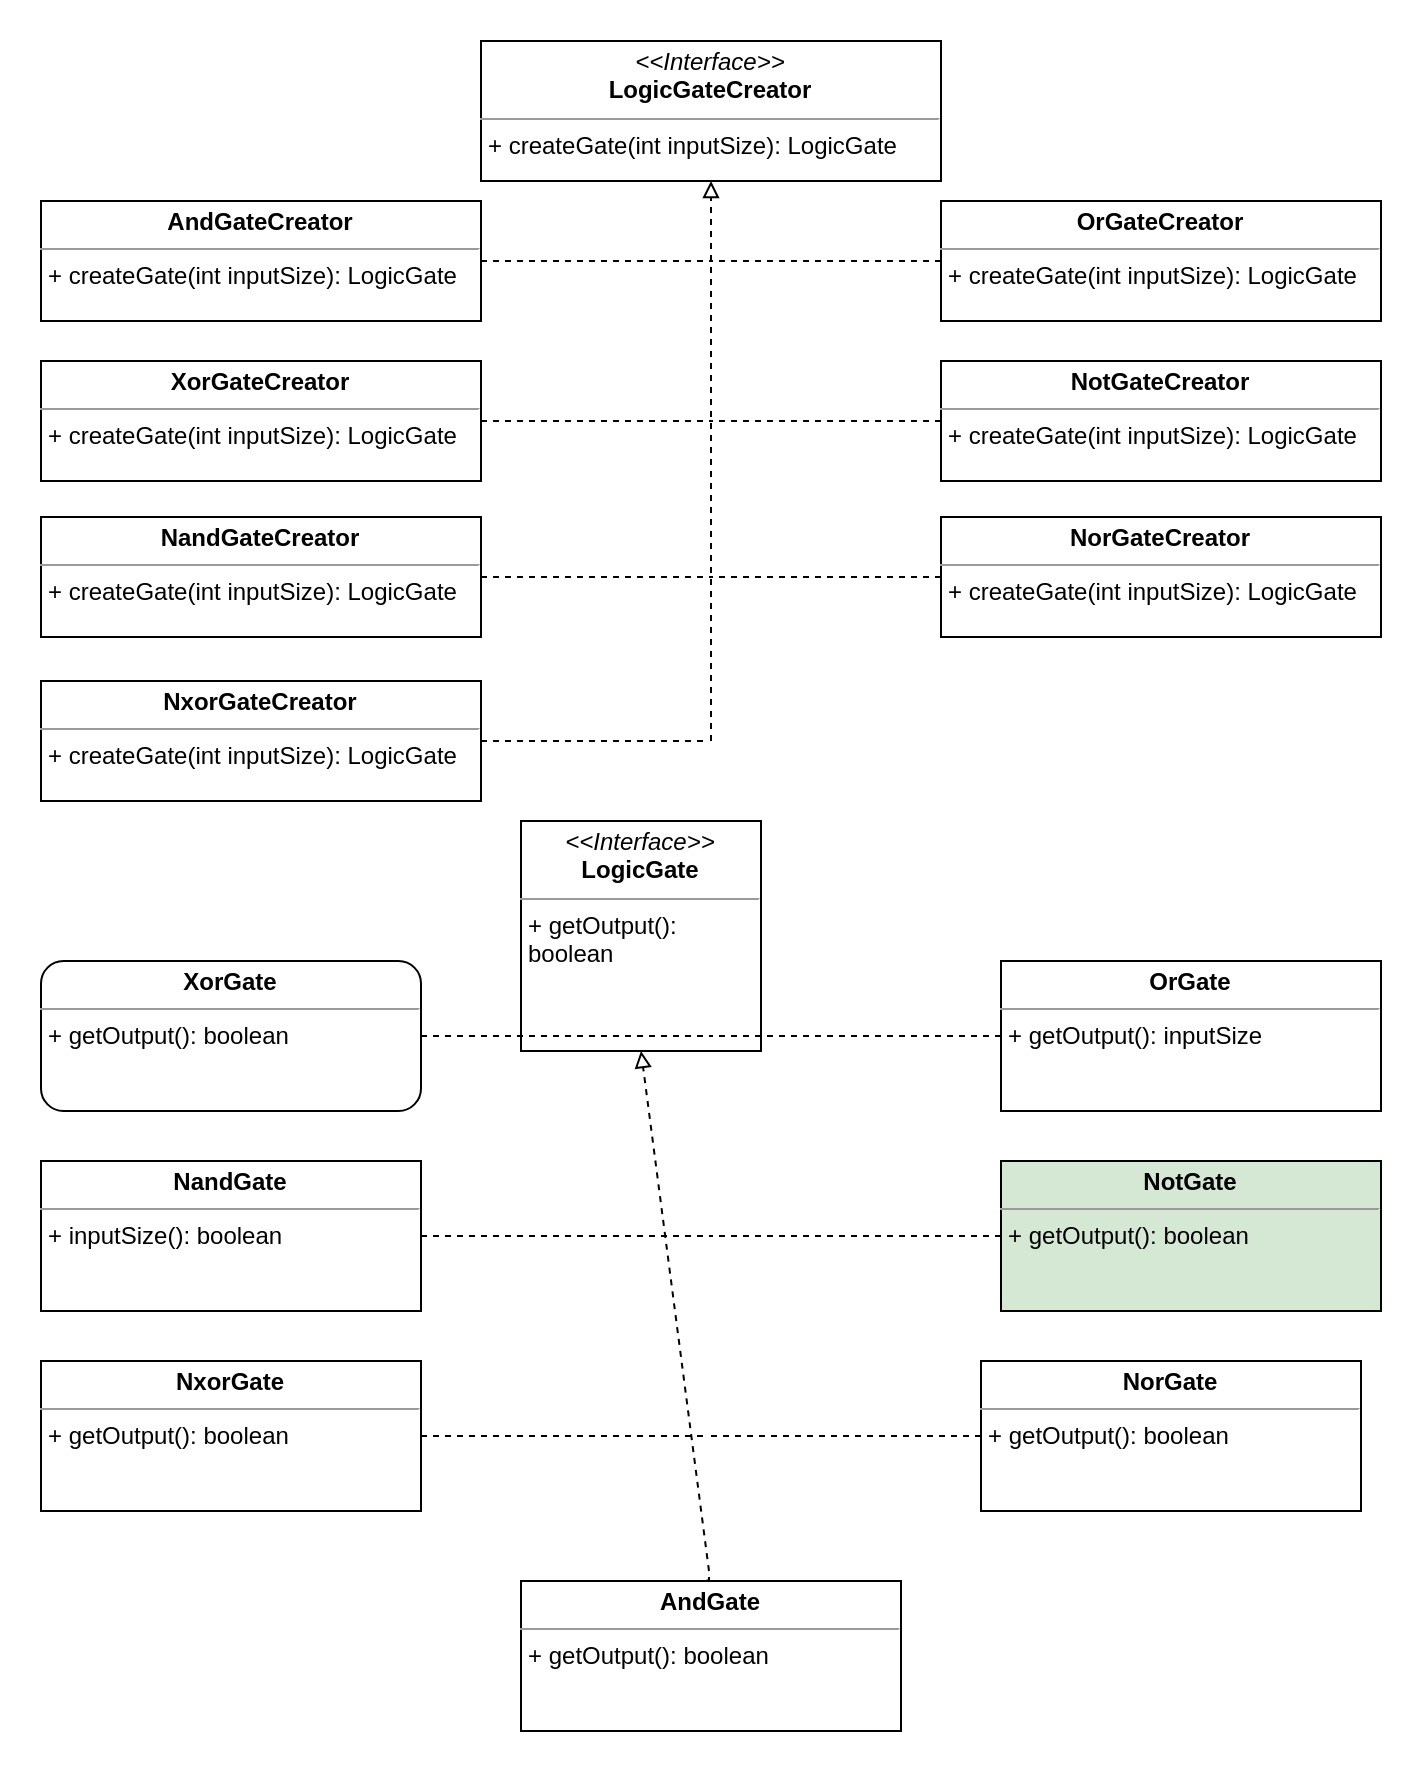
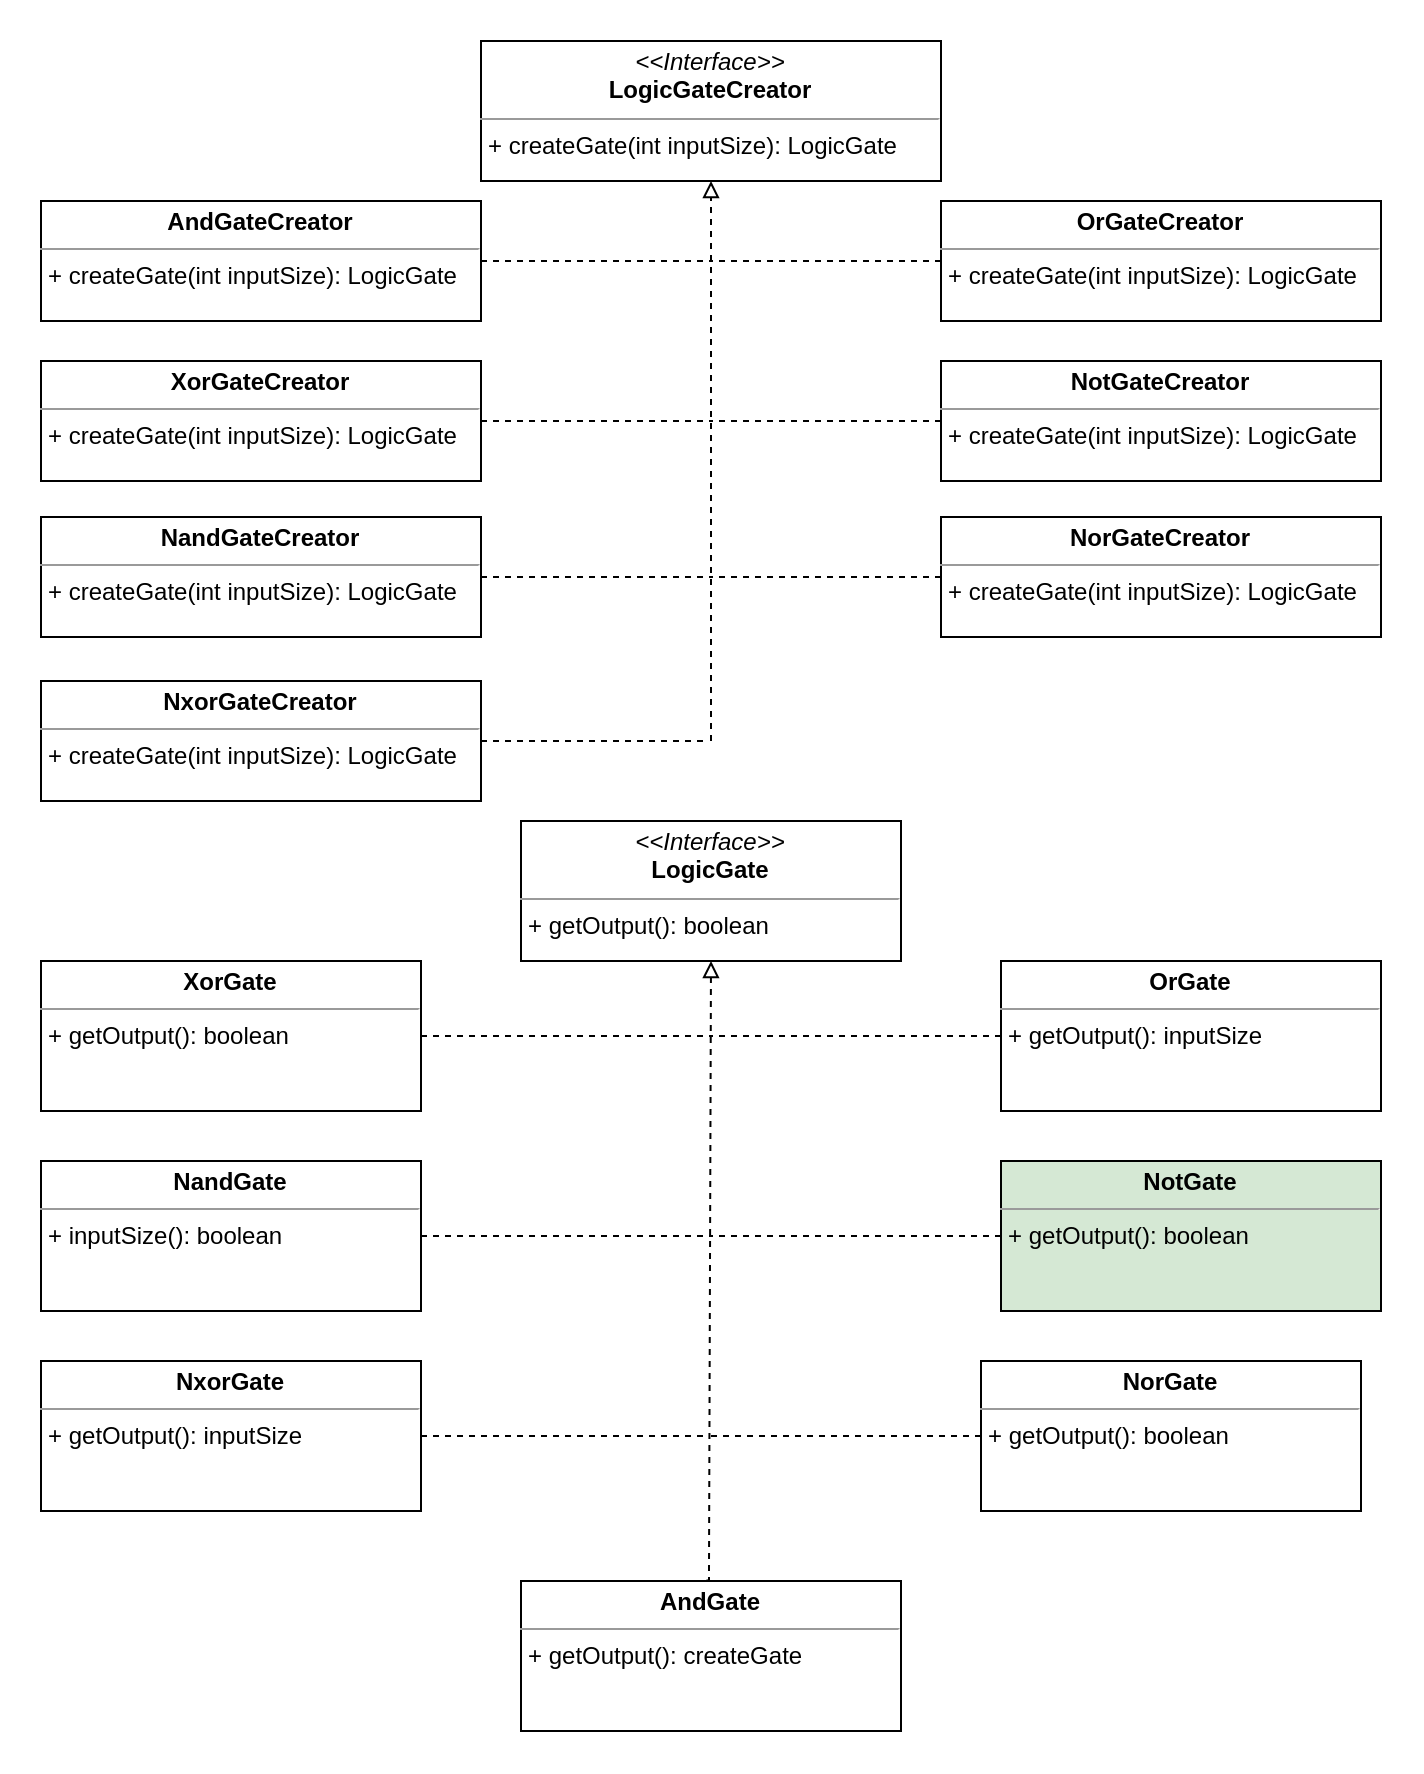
node "<<Interface>> LogicGate + getOutput(): boolean": size 240x230 -> 380x140
node "XorGate + getOutput(): boolean": shape rounded rectangle -> rectangle
node "NxorGate + getOutput(): boolean": label "NxorGate + getOutput(): boolean" -> "NxorGate + getOutput(): inputSize"
node "AndGate + getOutput(): boolean": label "AndGate + getOutput(): boolean" -> "AndGate + getOutput(): createGate"
